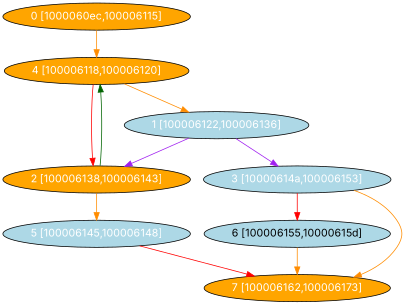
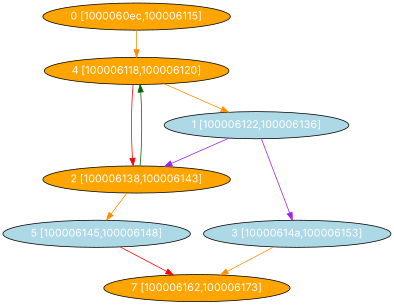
node "6 [100006155,10000615d]": removed
